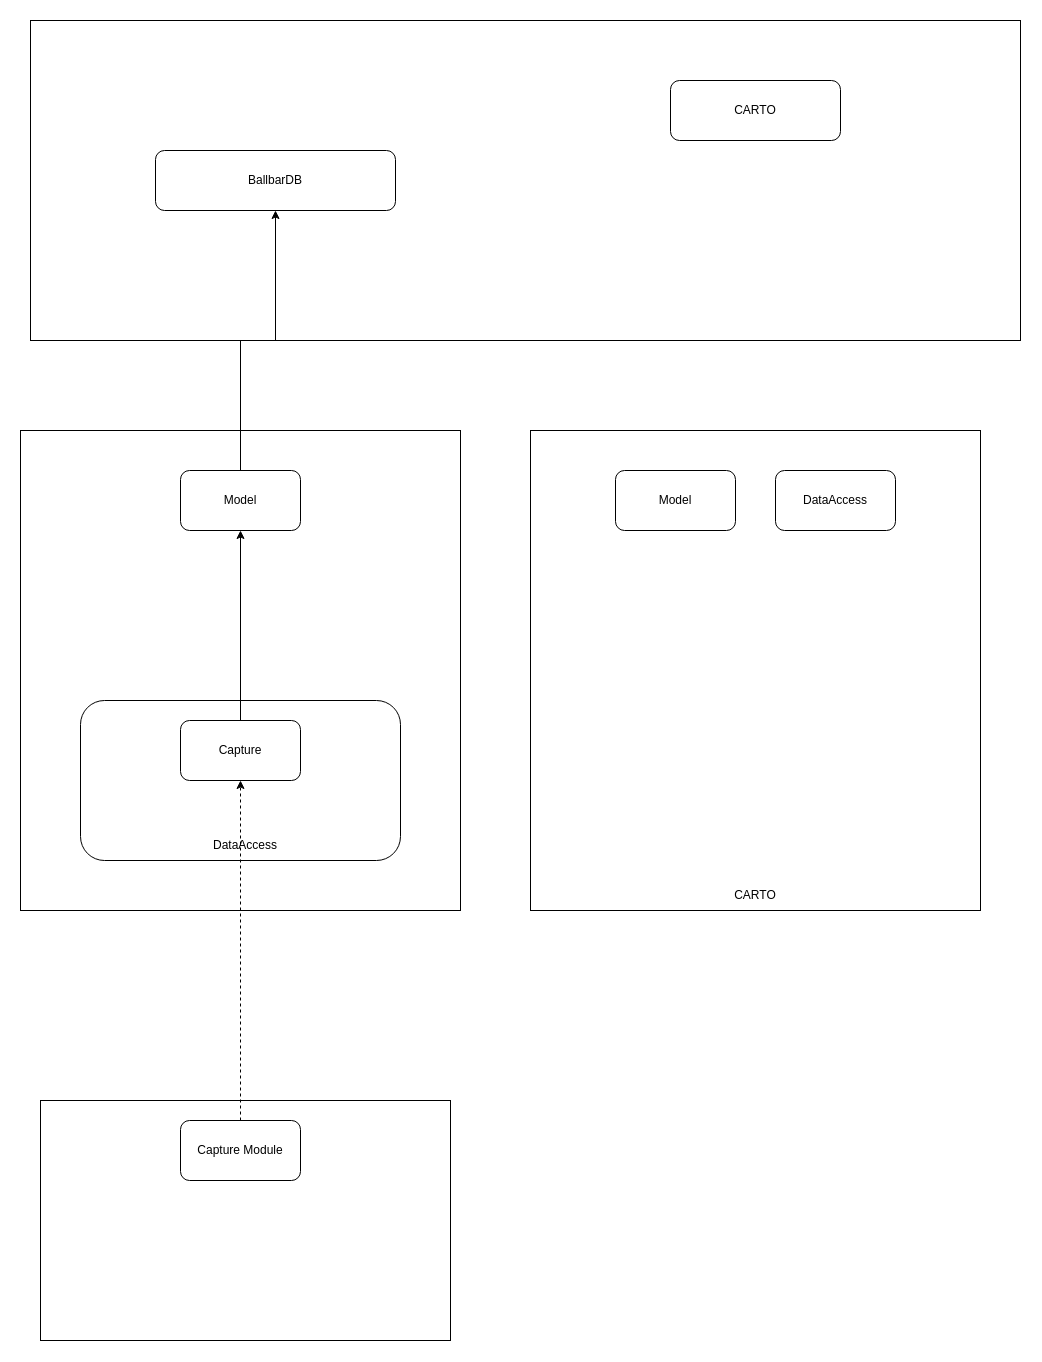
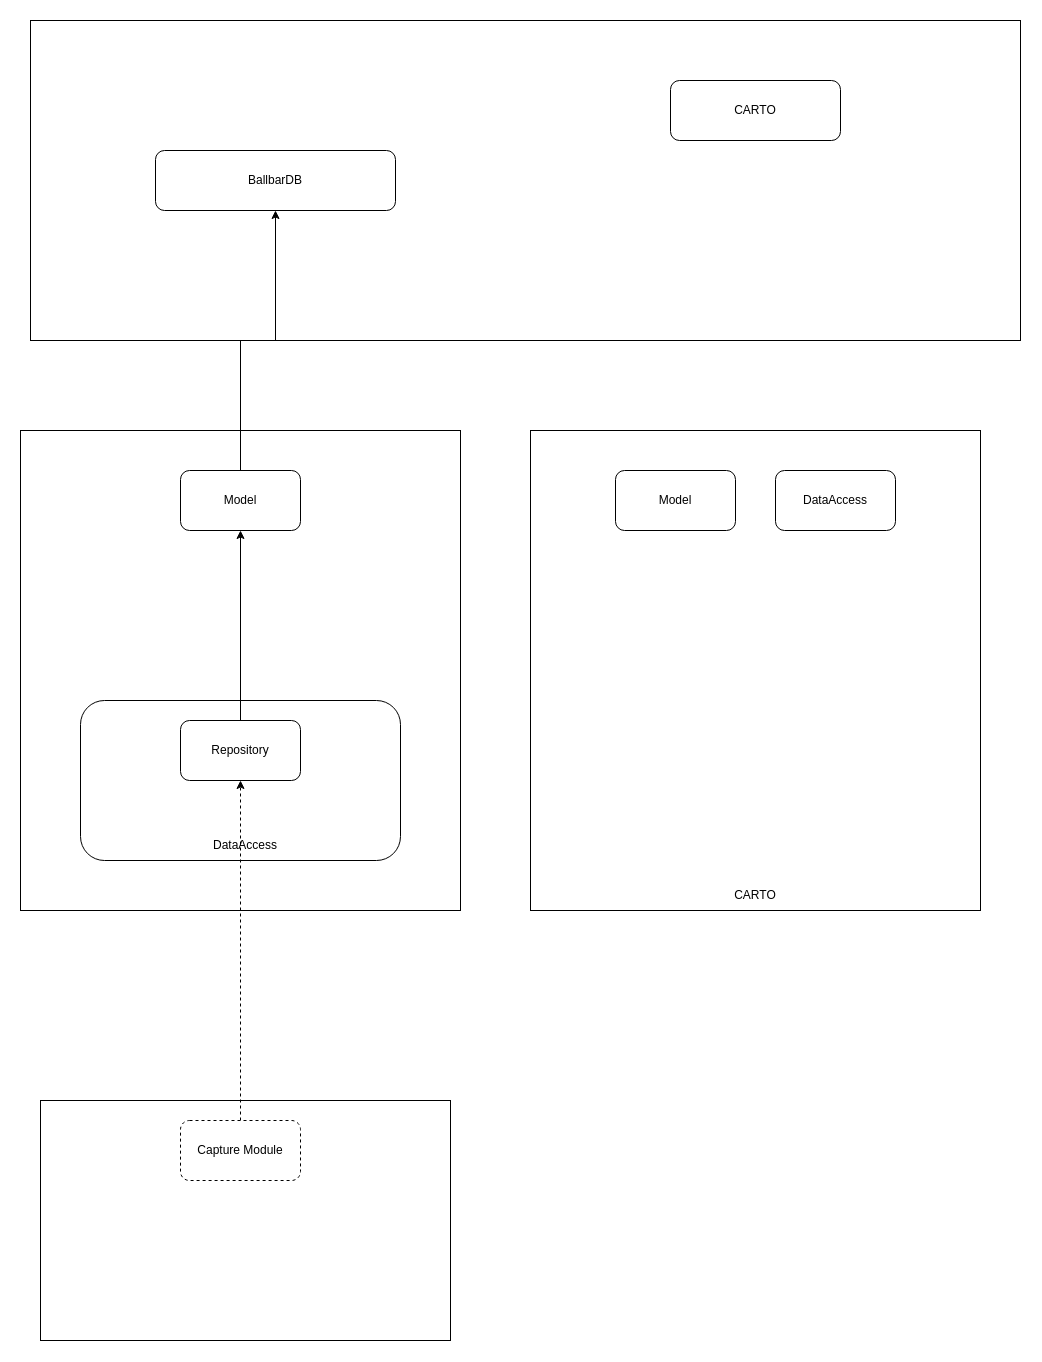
node "Capture": label "Capture" -> "Repository"
node "Capture Module": style solid -> dashed
